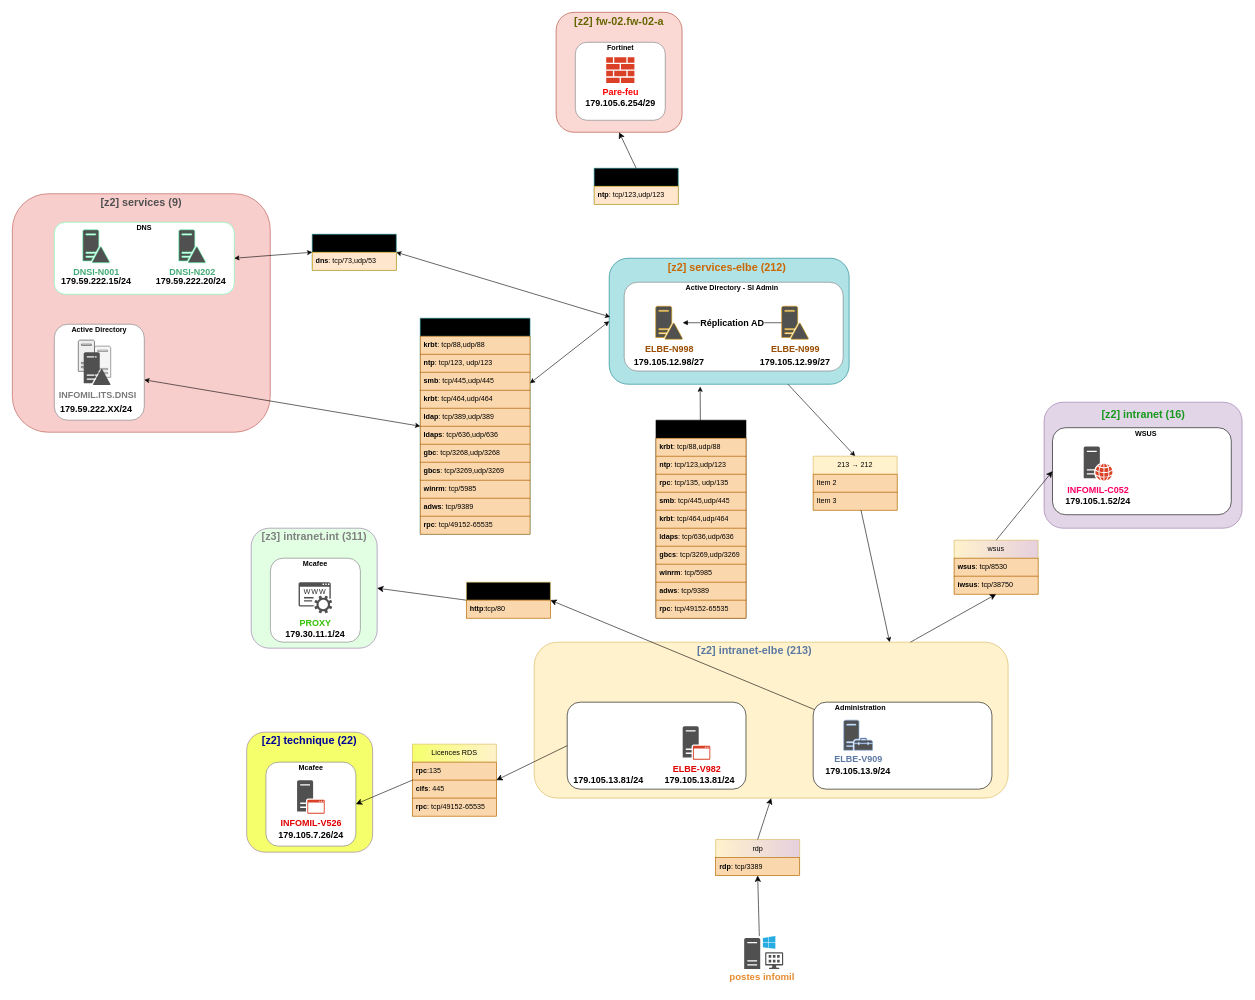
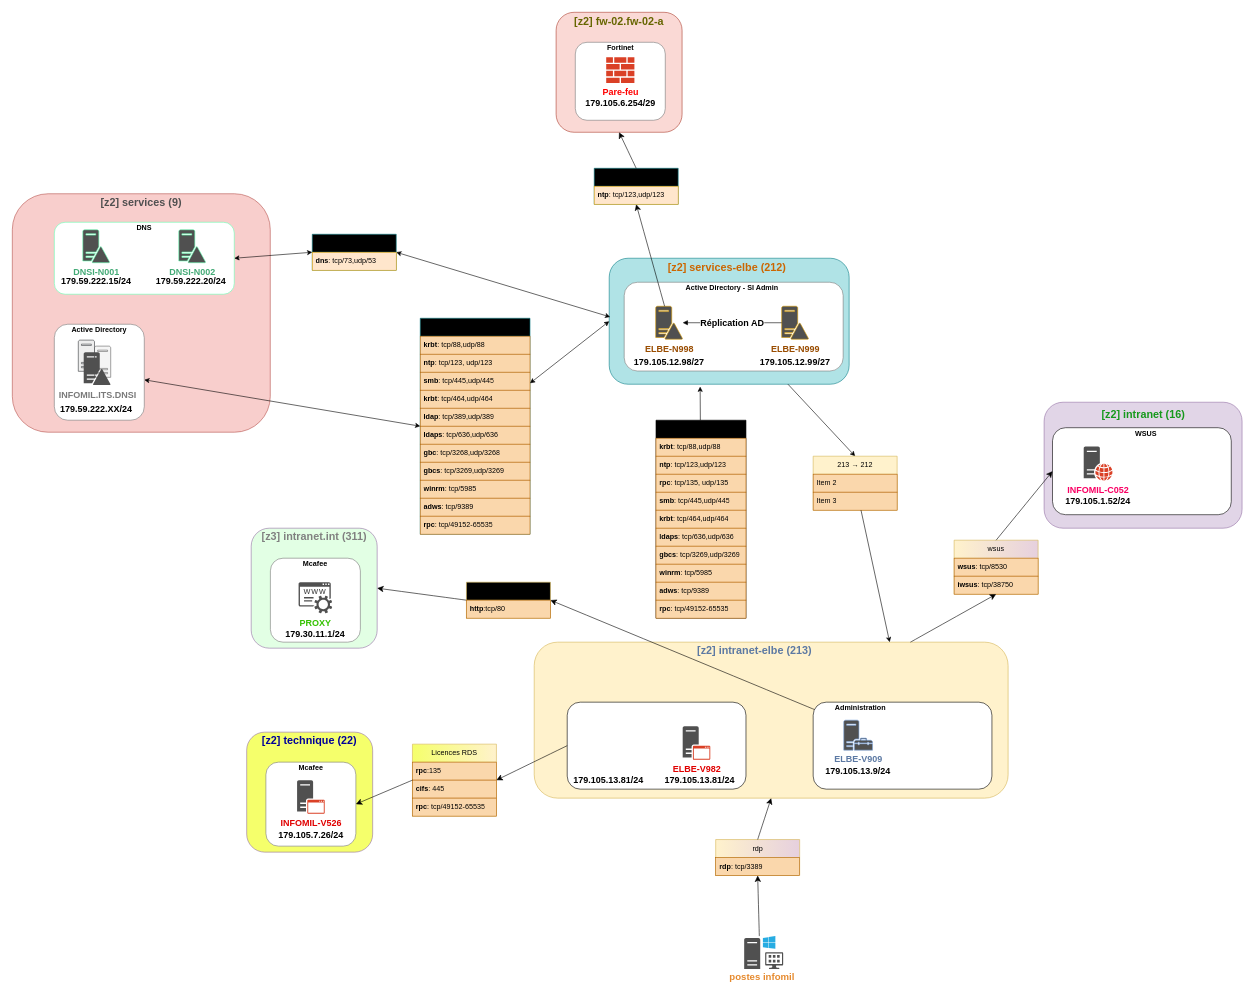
edge "ELBE-N998" -> "ntp": added
node "DNSI-N202": label "DNSI-N202" -> "DNSI-N002"
